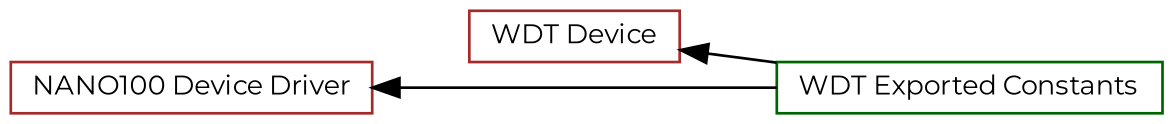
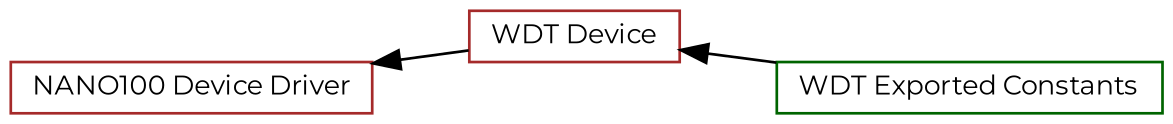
edge "WDT Exported Constants" -> "NANO100 Device Driver": now "WDT Device" -> "NANO100 Device Driver"
